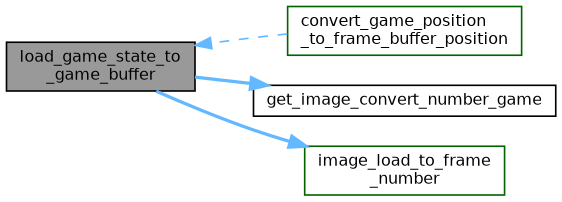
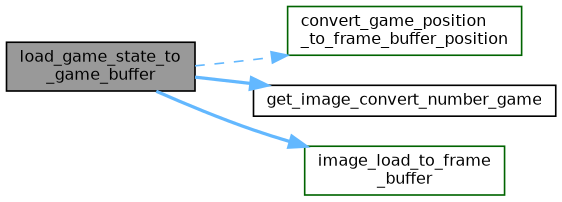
edge "convert_game_position _to_frame_buffer_position" -> "load_game_state_to _game_buffer": reversed
node "image_load_to_frame _number": label "image_load_to_frame _number" -> "image_load_to_frame _buffer"
